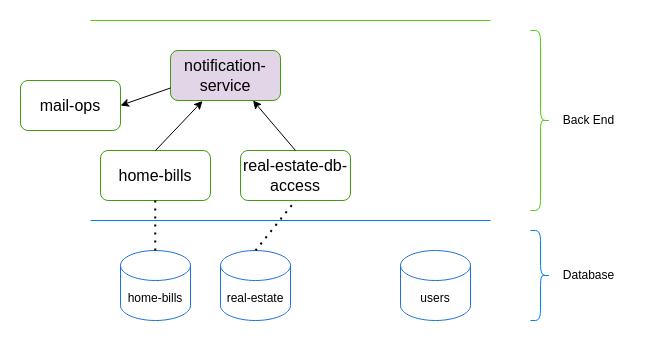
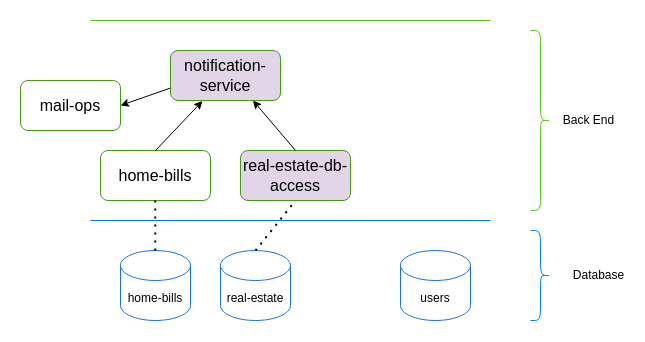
node "real-estate-db-access": fillcolor #ffffff -> #e1d5e7
node "Database": moved (589, 276) -> (599, 276)
